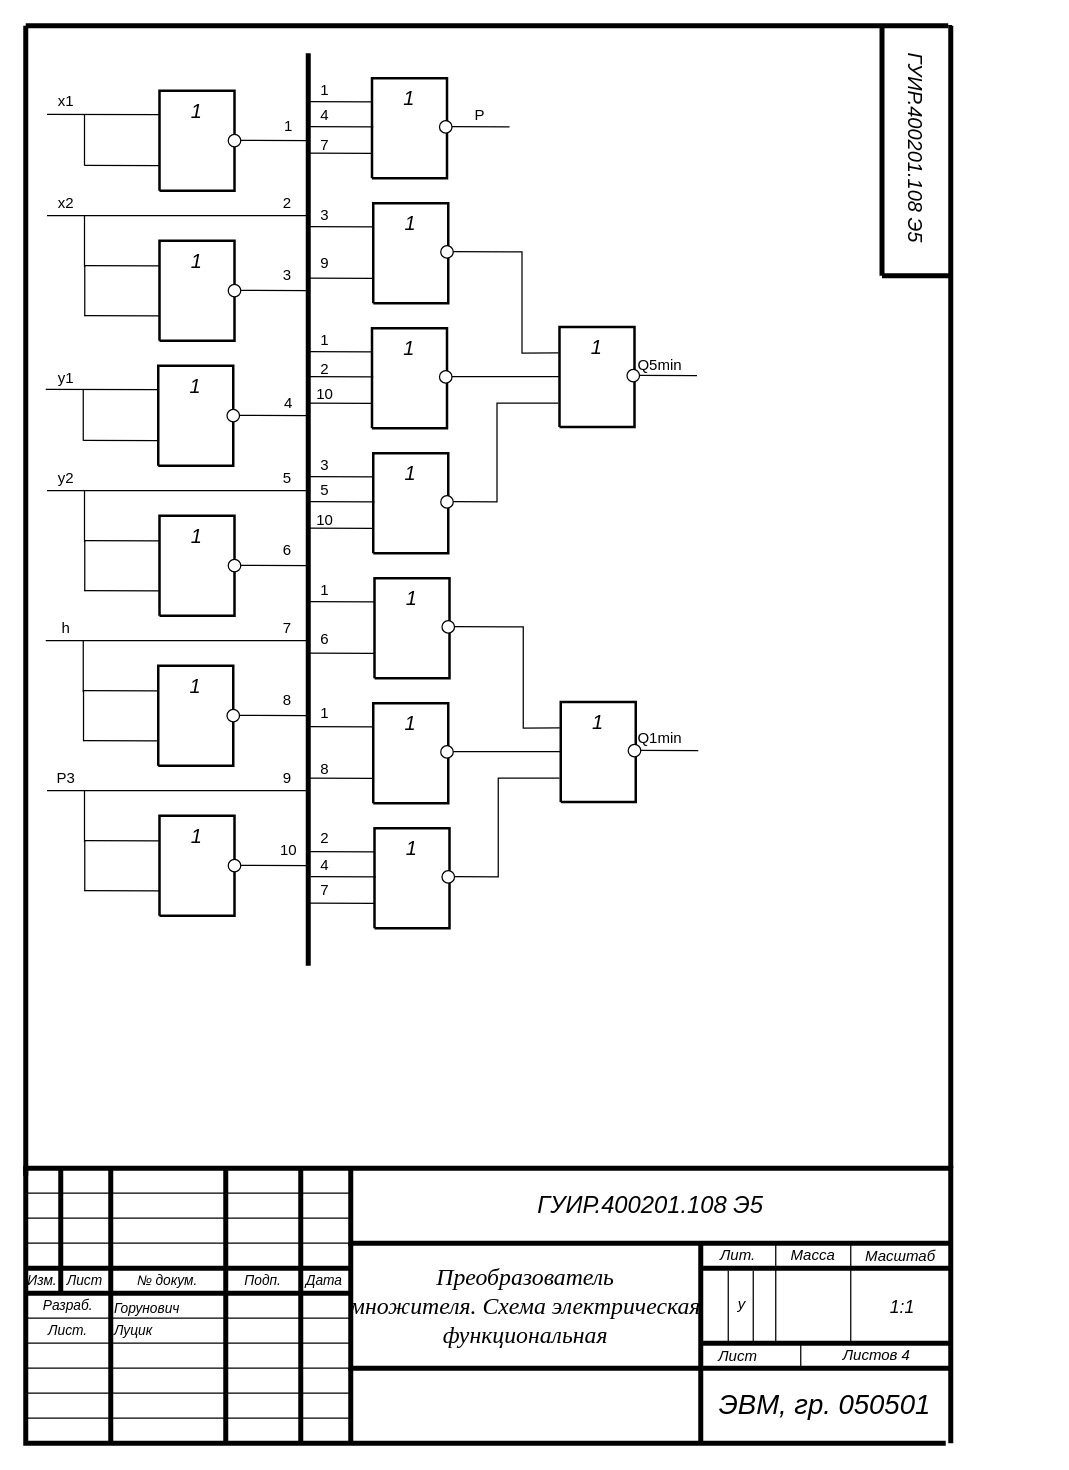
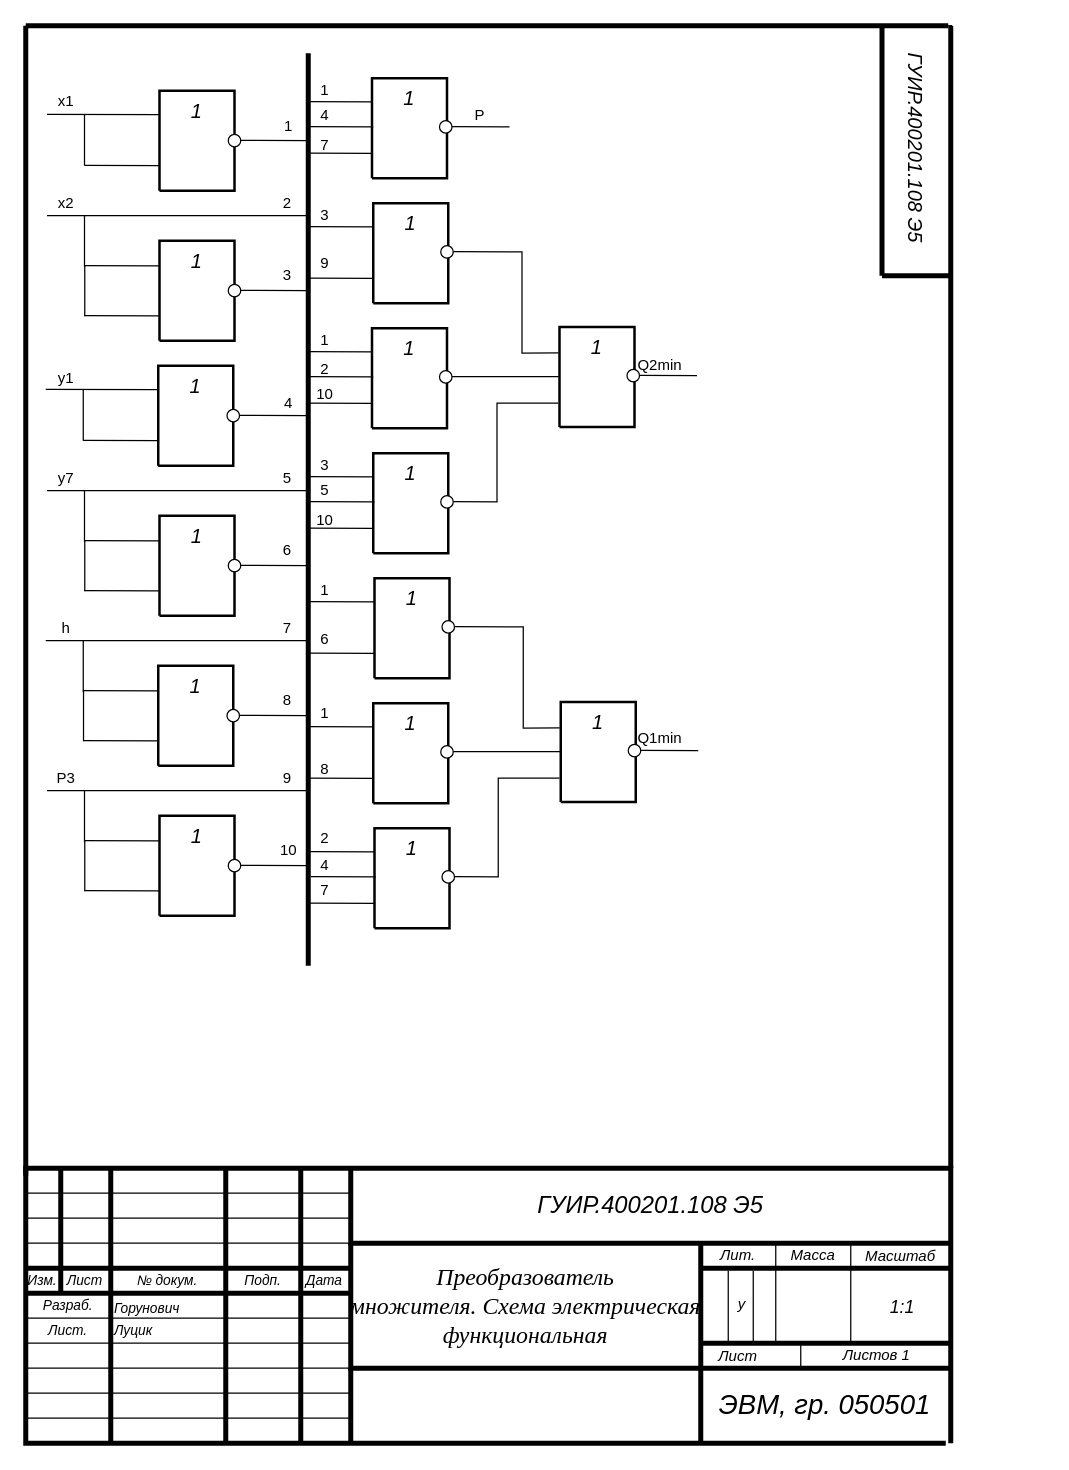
node "Q5min": label "Q5min" -> "Q2min"
node "y2": label "y2" -> "y7"
node "Листов 4": label "Листов 4" -> "Листов 1"
